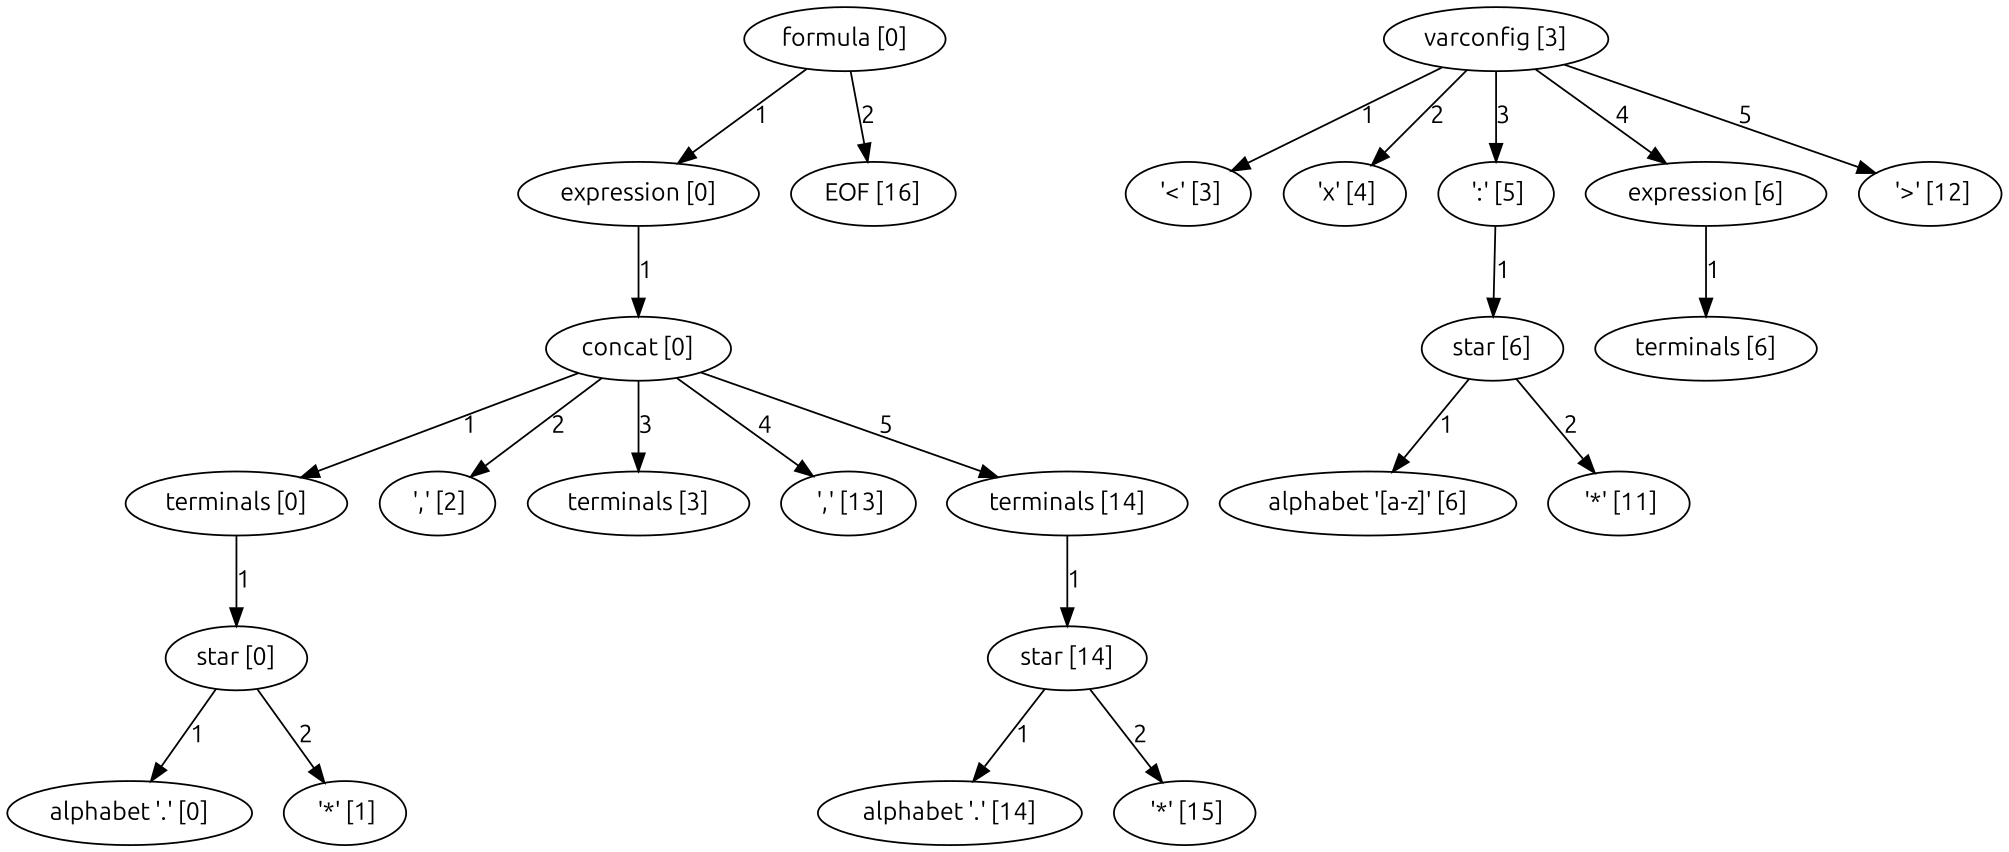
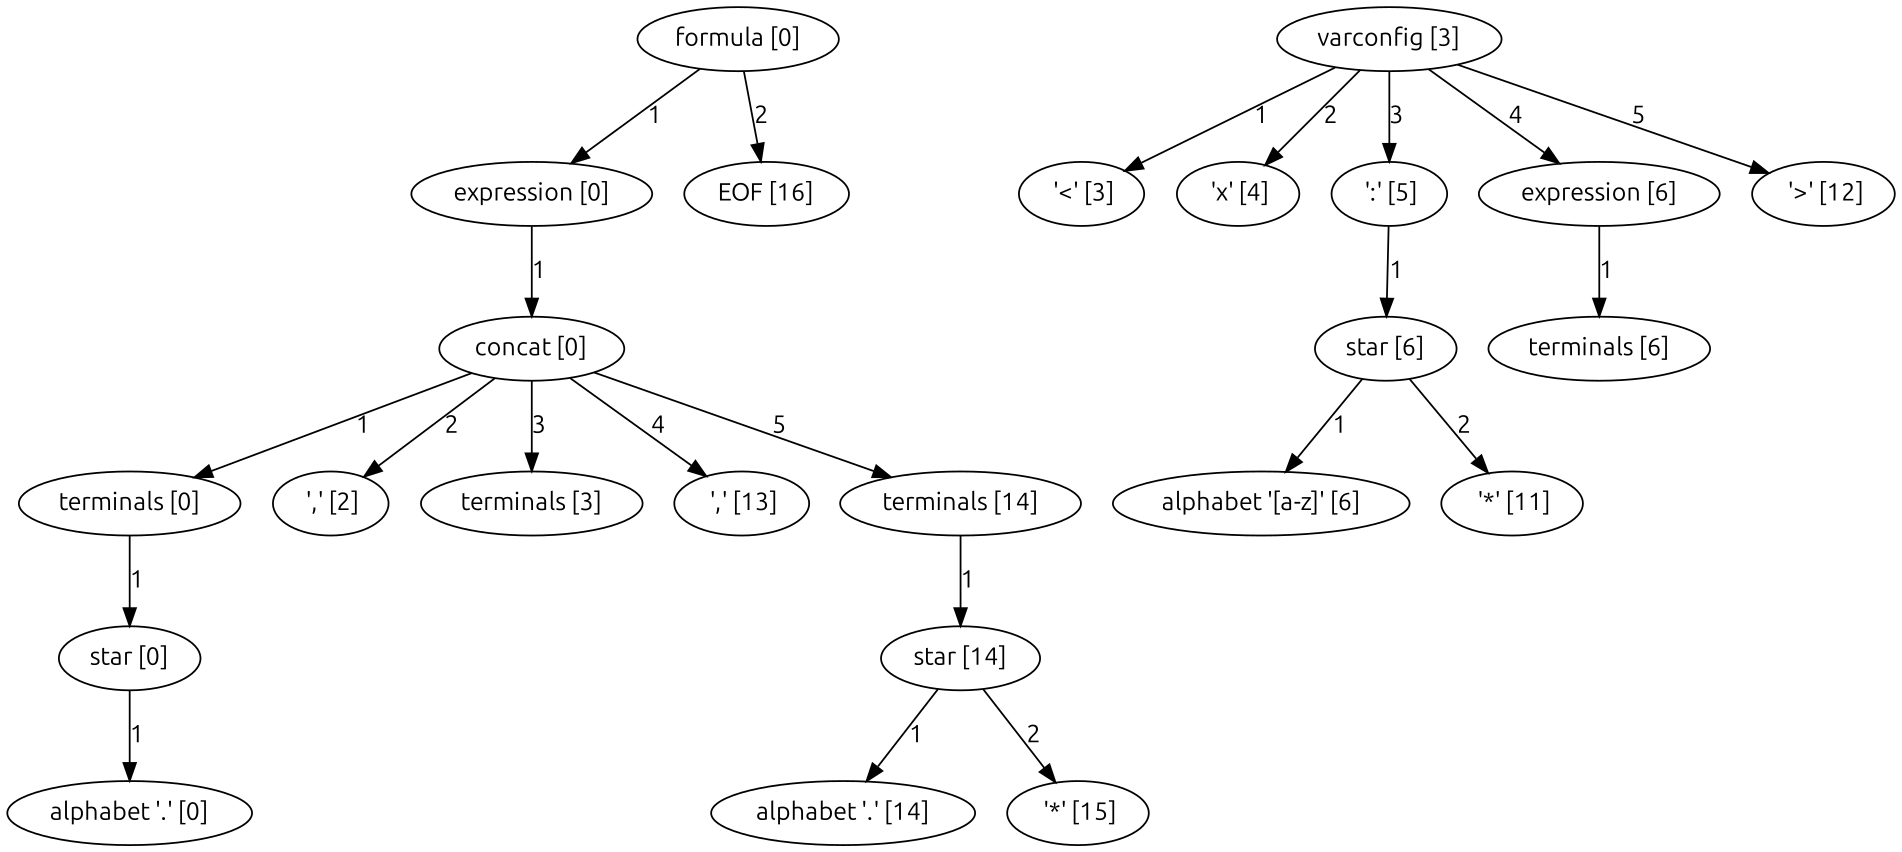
node "'*' [1]": removed
